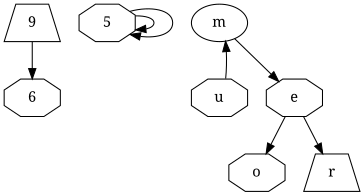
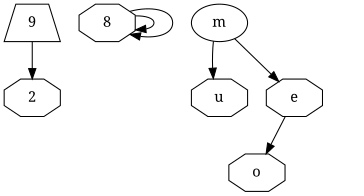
node "5": label "5" -> "8"
edge "u" -> "m": reversed
node "6": label "6" -> "2"
node "r": removed
